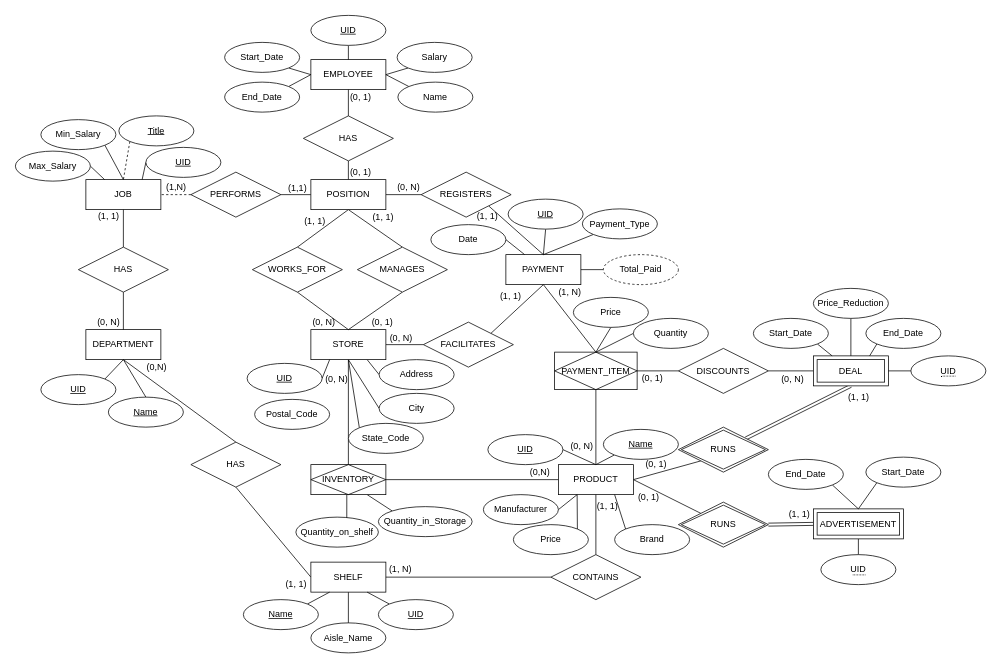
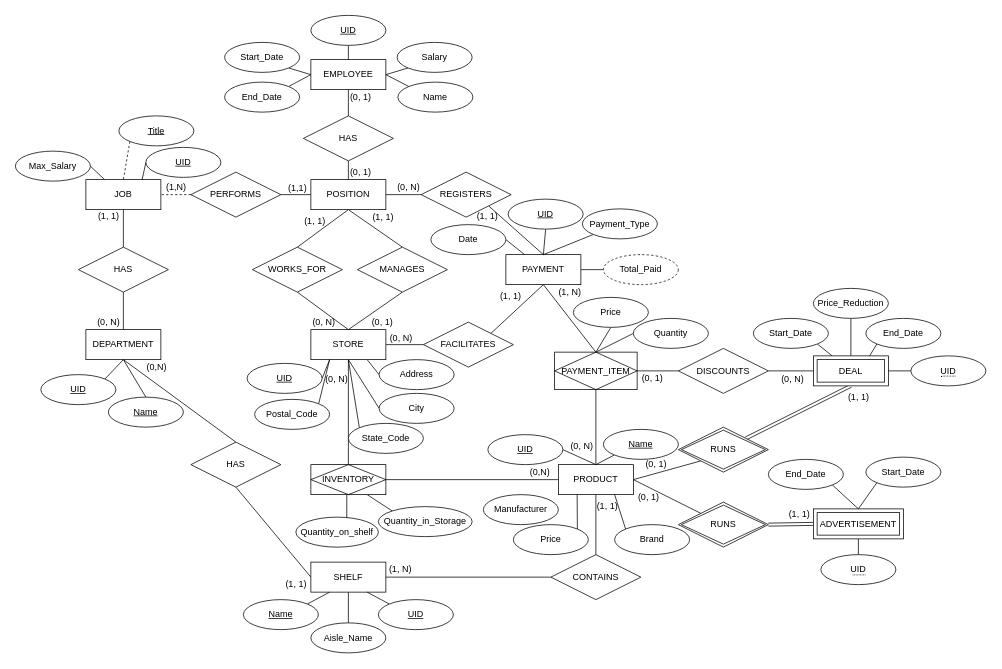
node "Min_Salary": removed
edge "Min_Salary" -- "JOB": removed
edge "STORE" -- "Postal_Code": added
edge "PRODUCT" -- "Manufacturer": removed
